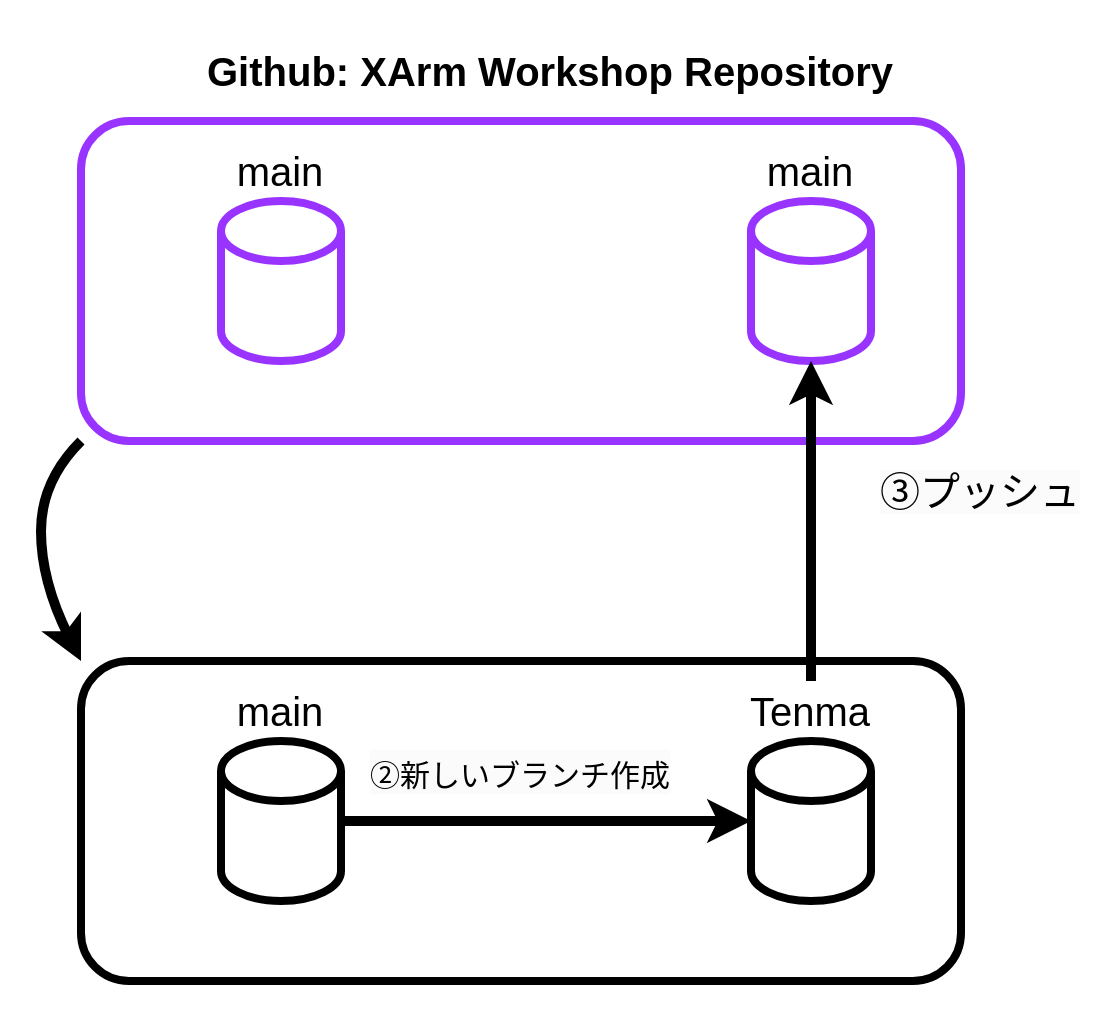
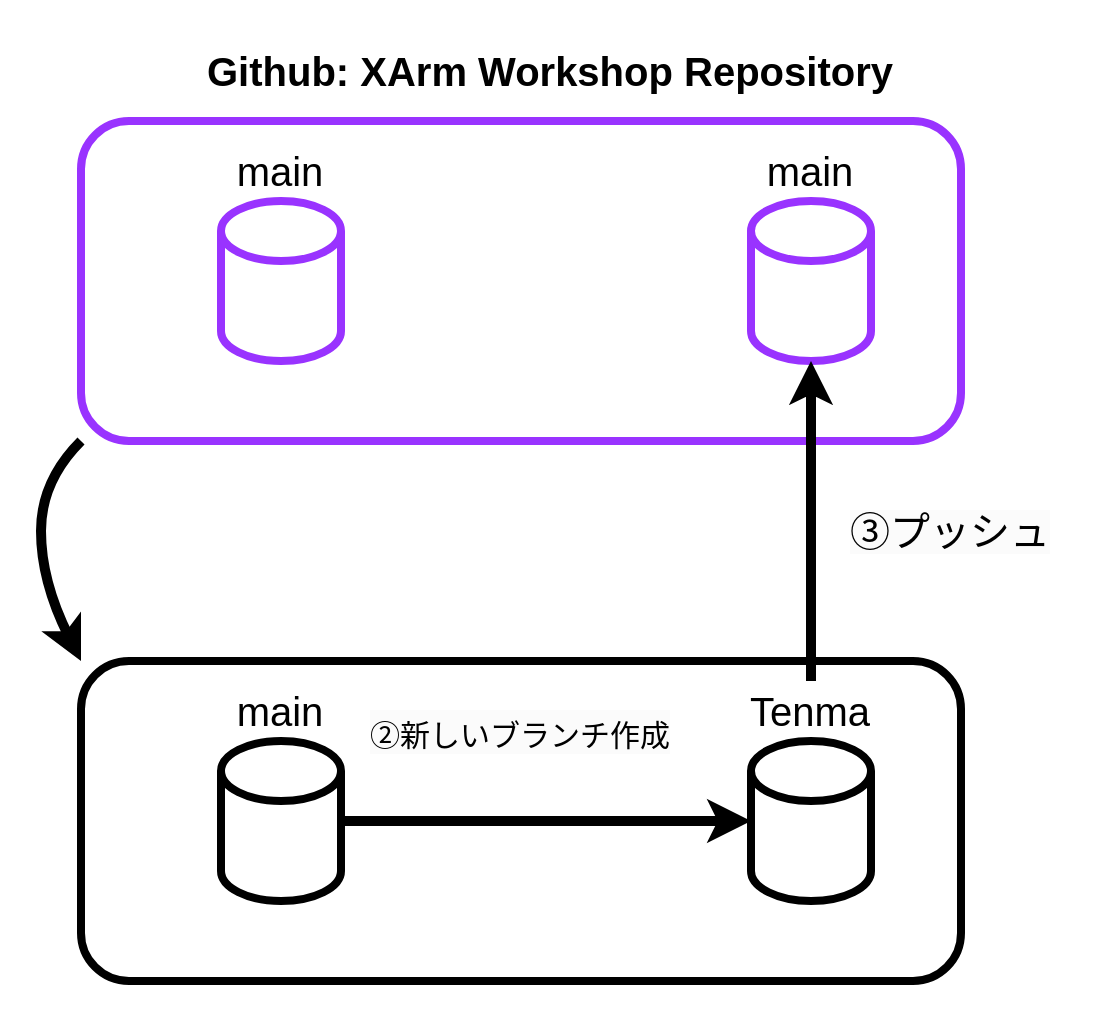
node "③プッシュ": moved (981, 491) -> (951, 531)
node "②新しいブランチ作成": moved (521, 771) -> (521, 731)
